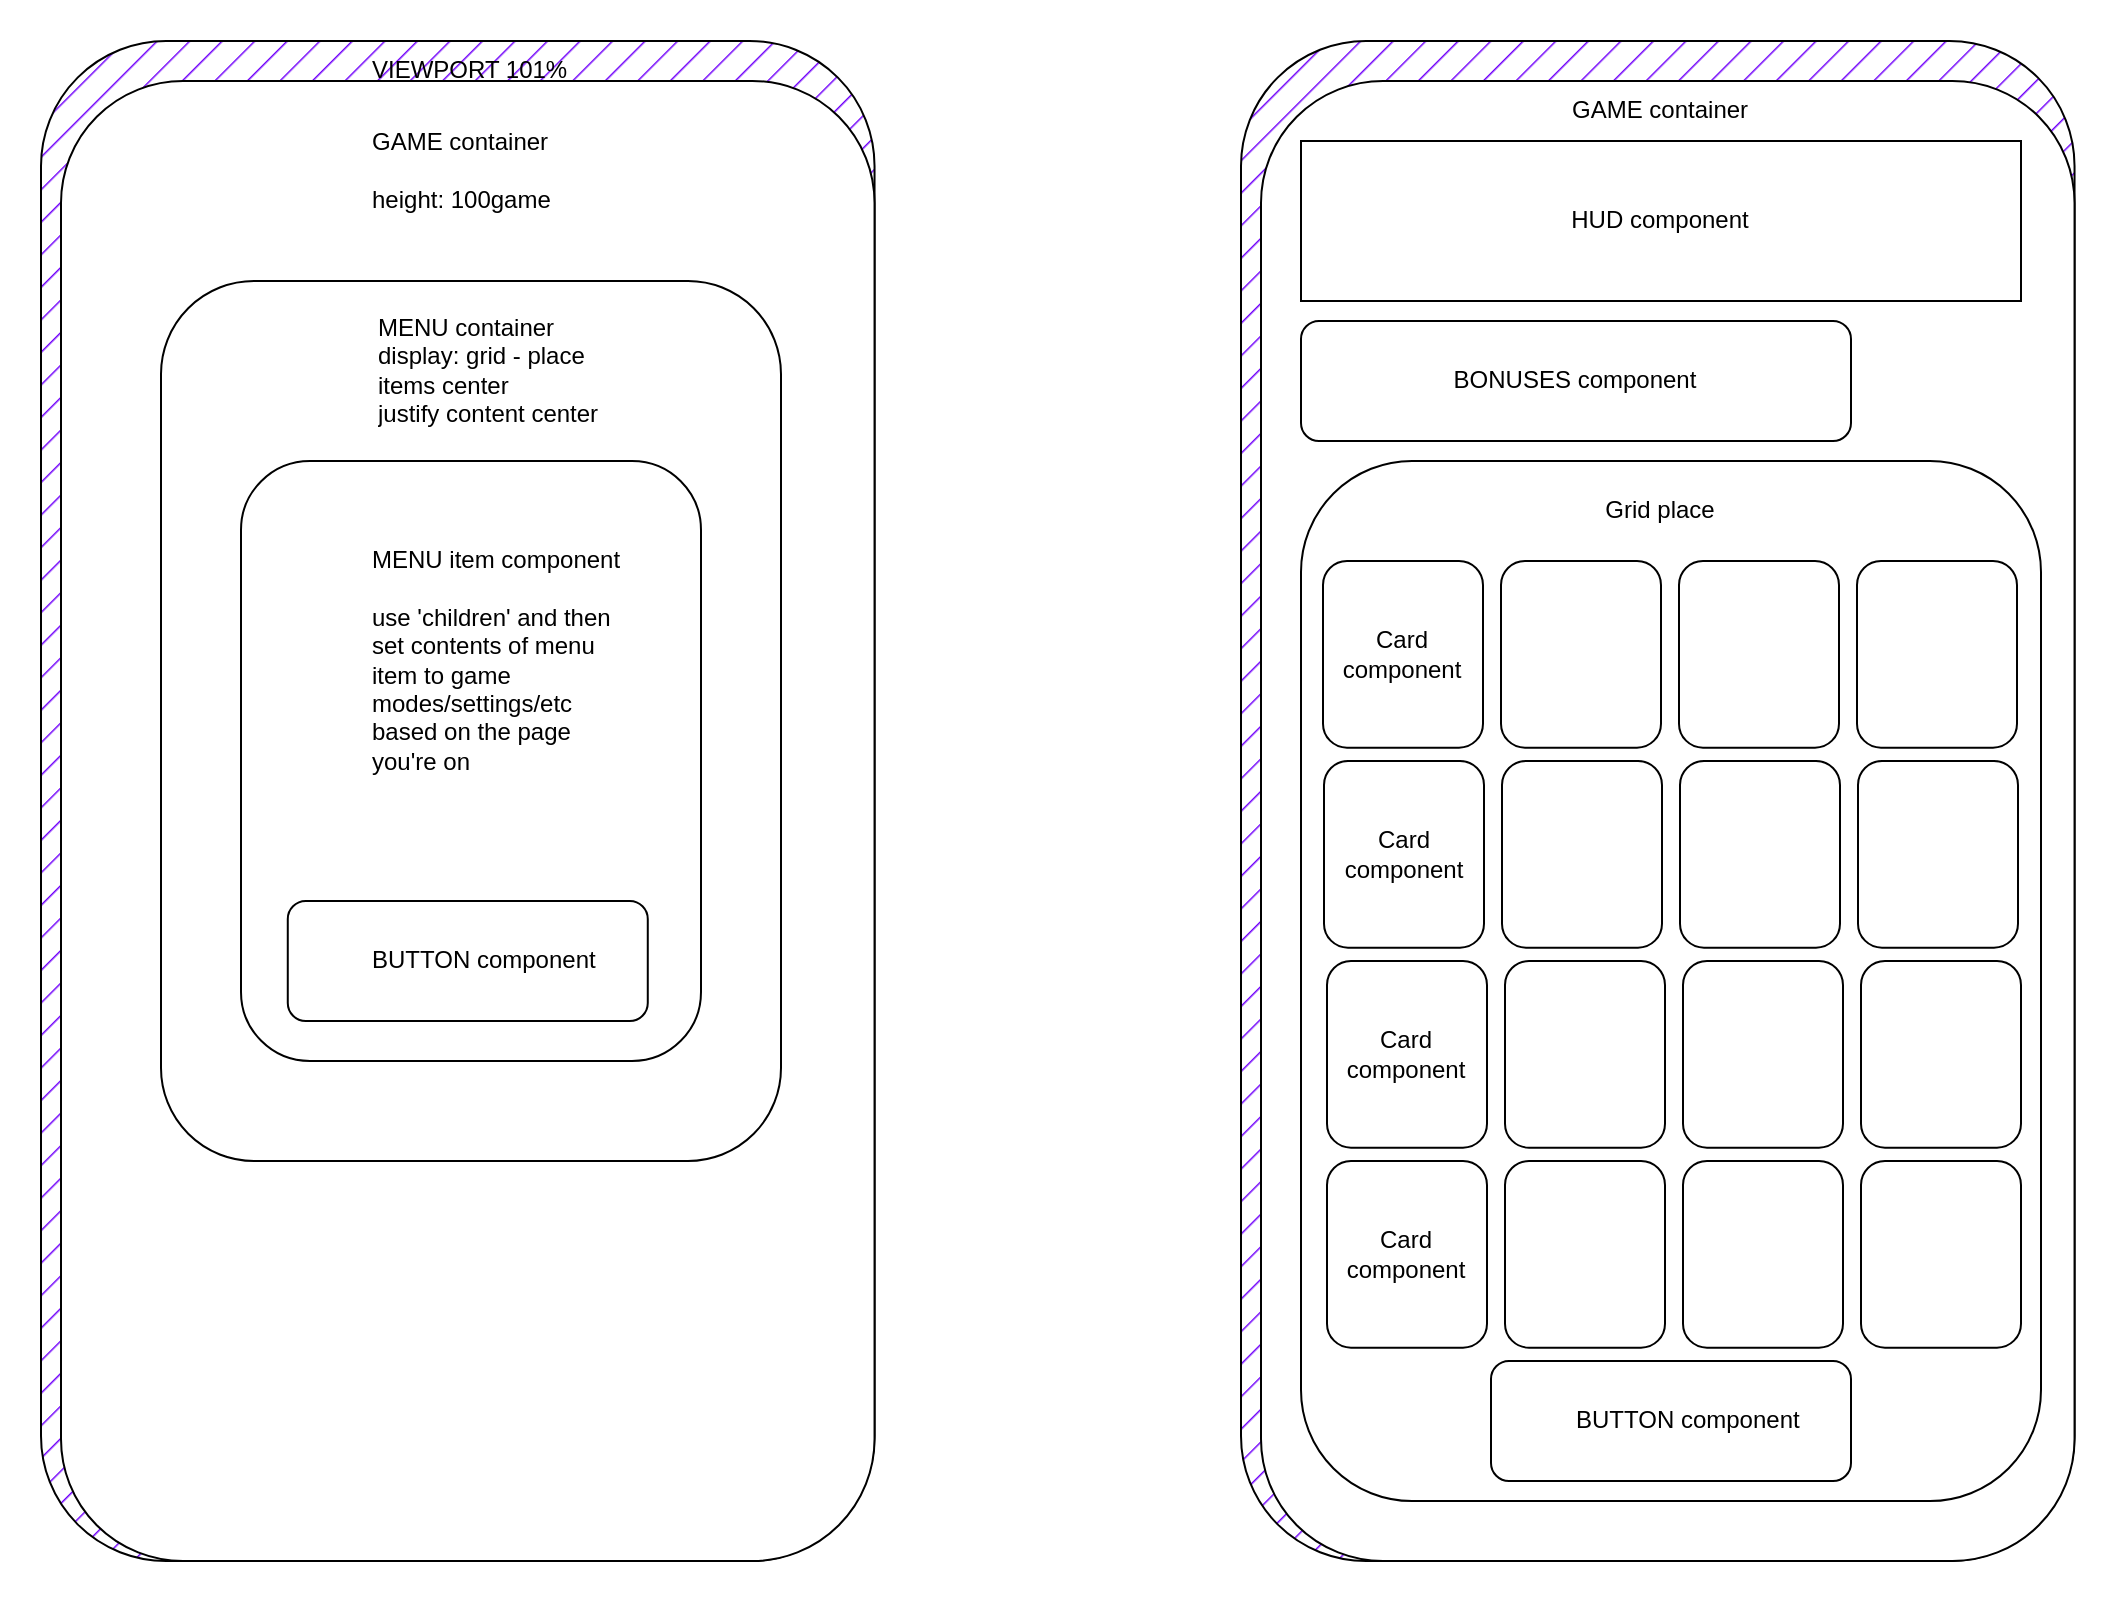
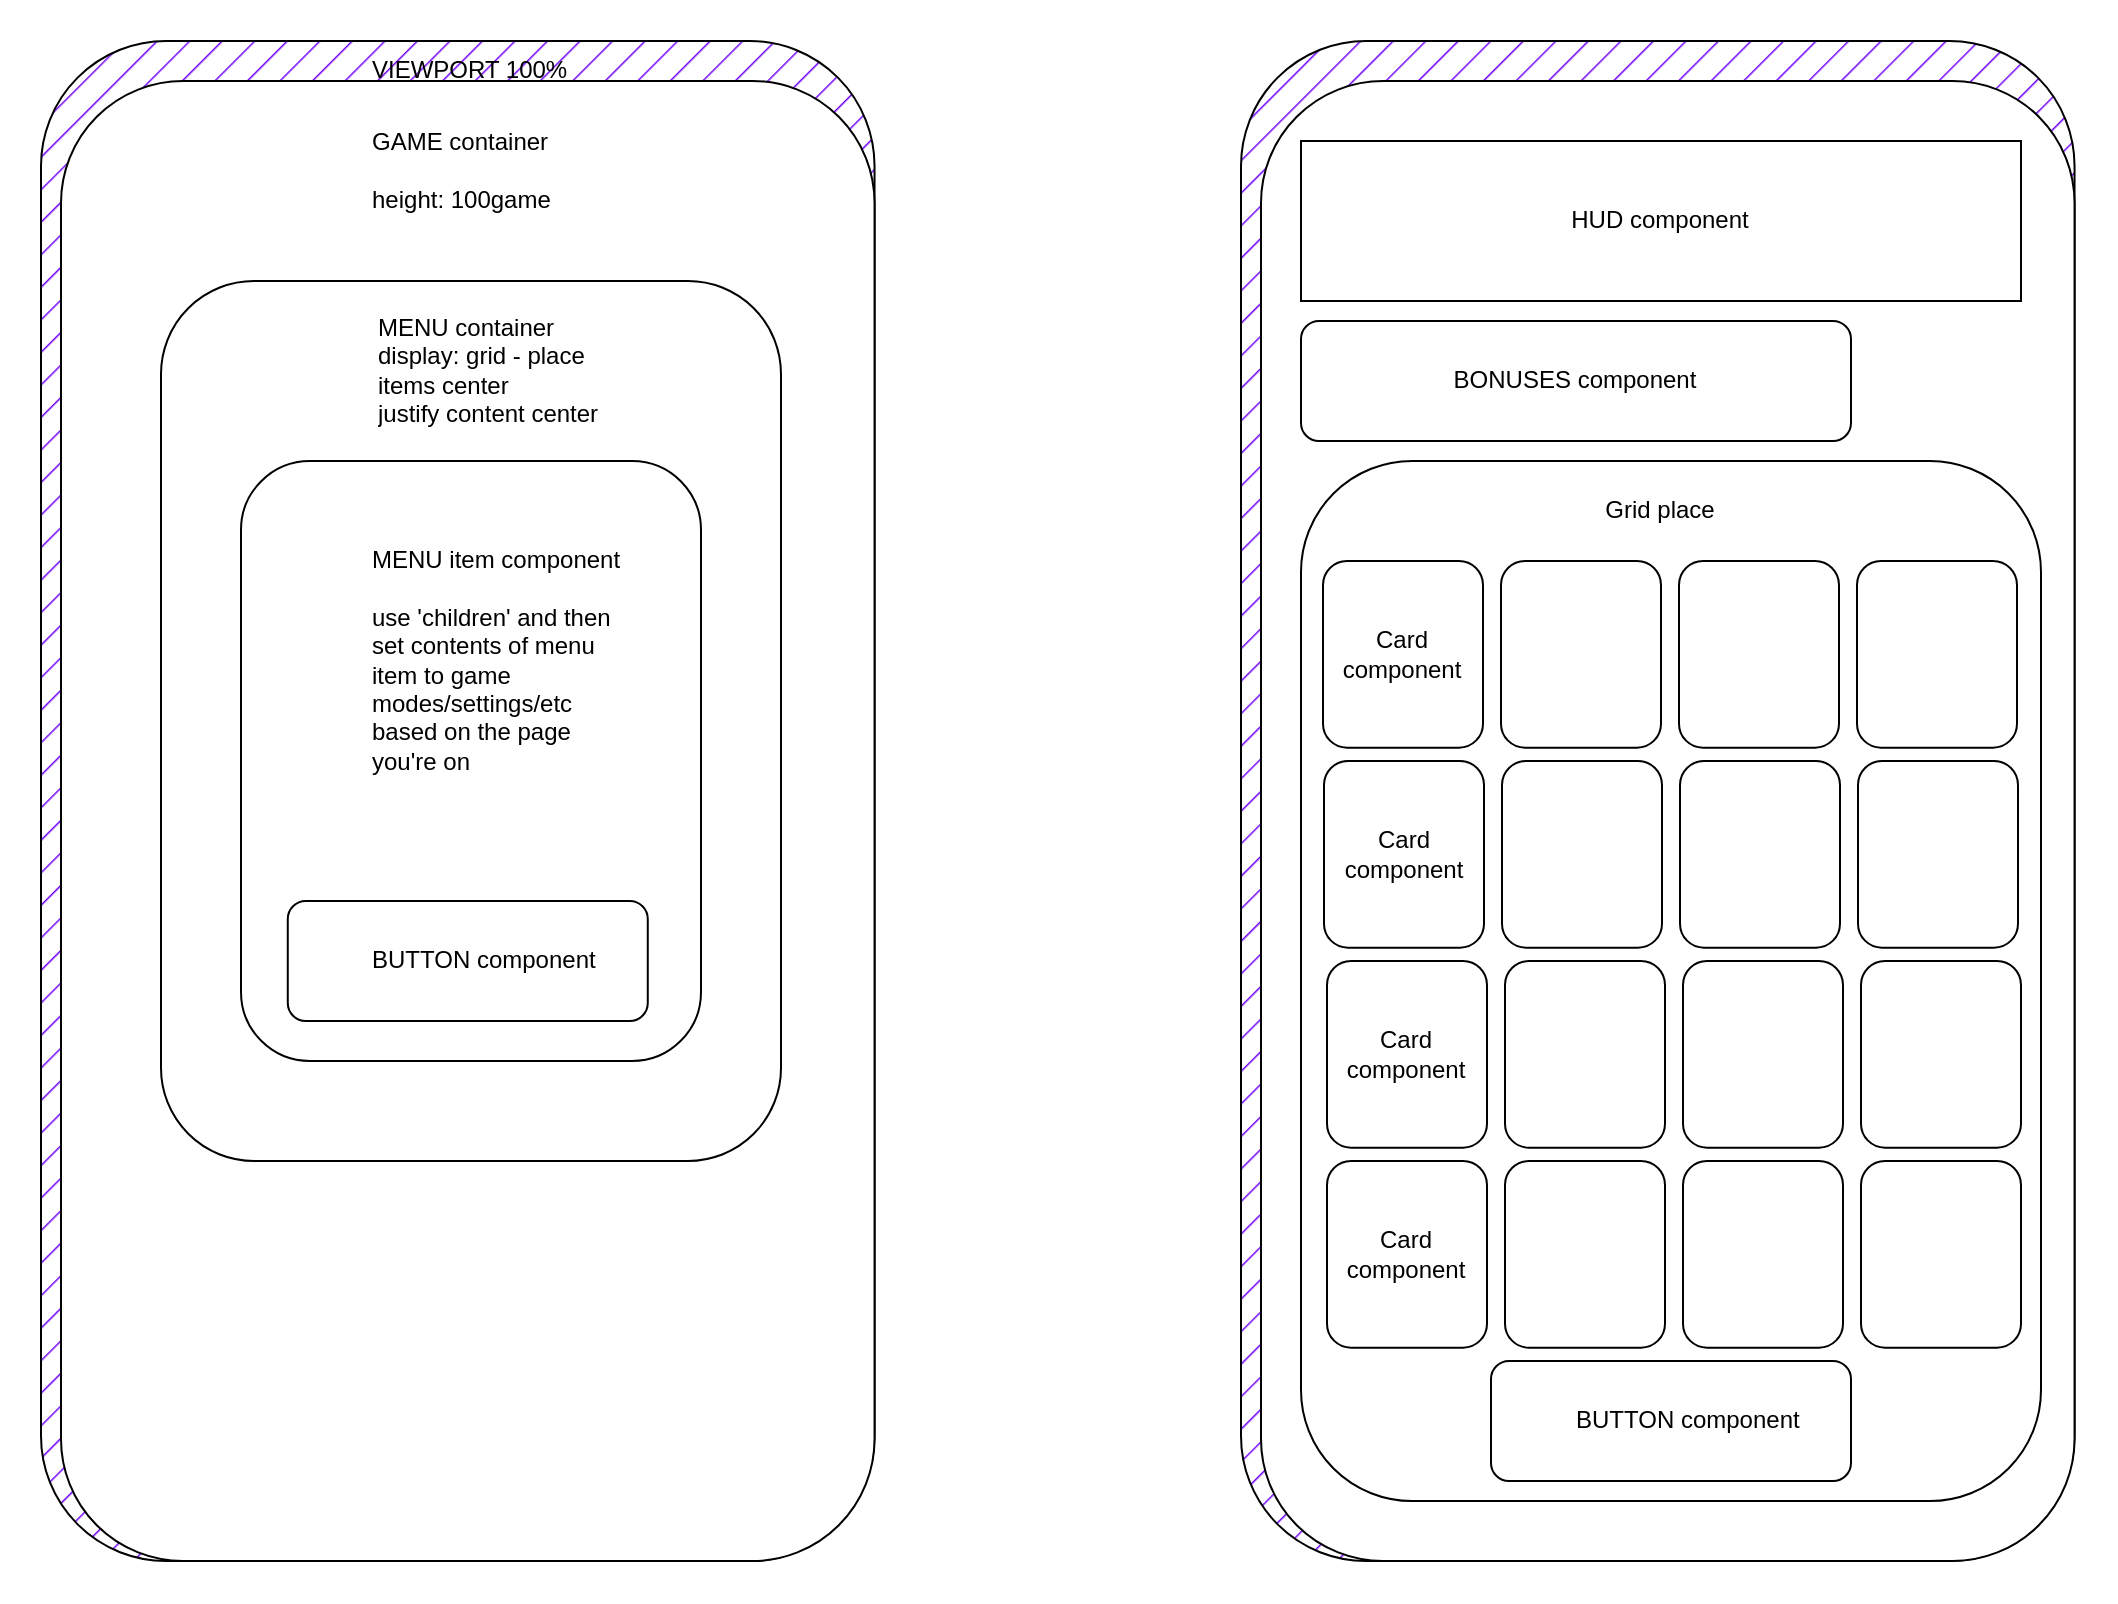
node "VIEWPORT 101%": label "VIEWPORT 101%" -> "VIEWPORT 100%"
node "GAME container": removed
